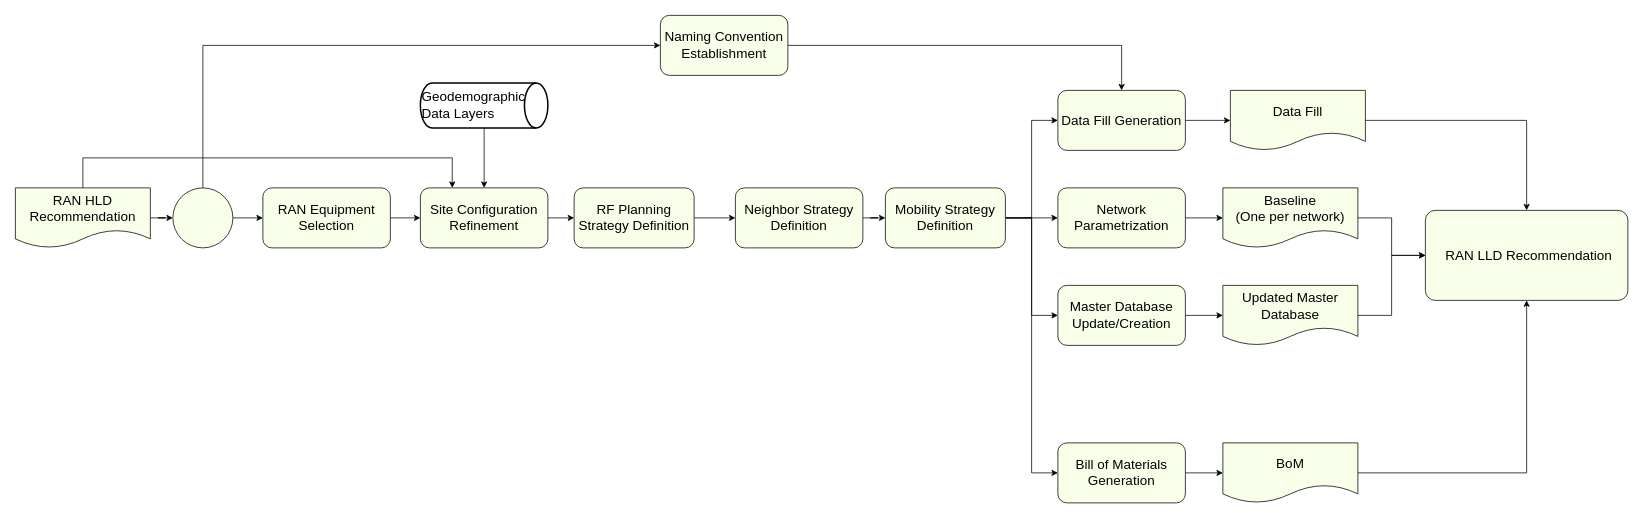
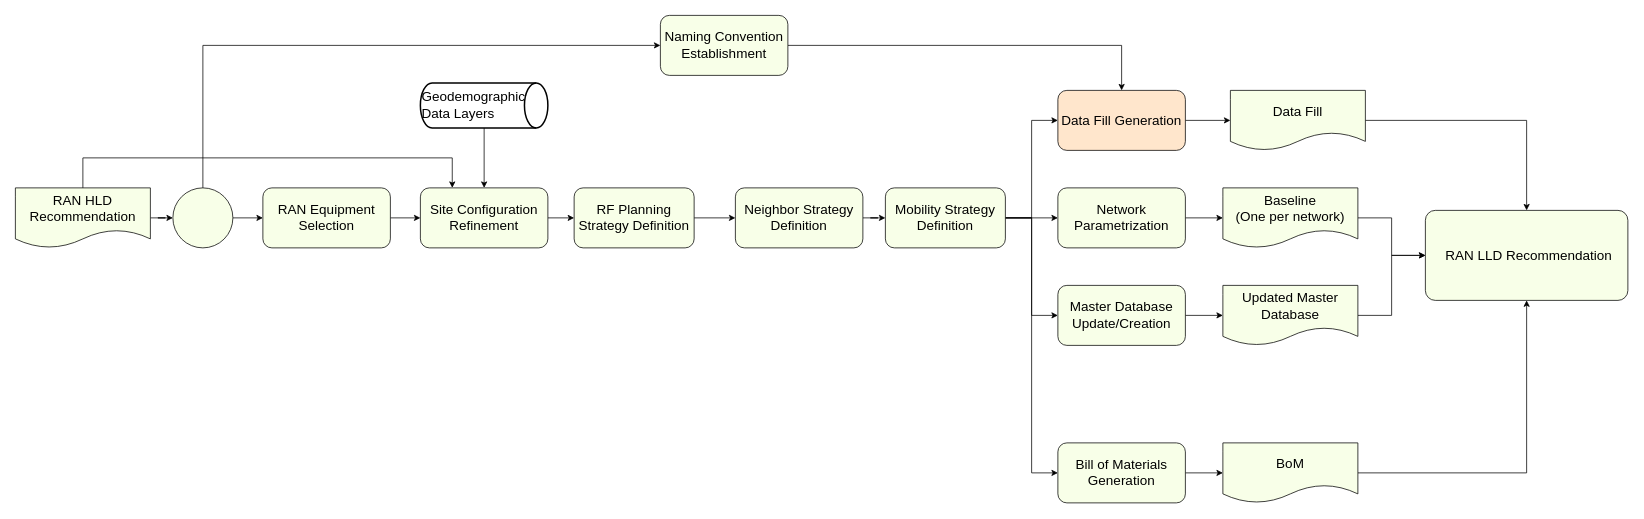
node "Data Fill Generation": fillcolor #f8ffe8 -> #ffe6cc
